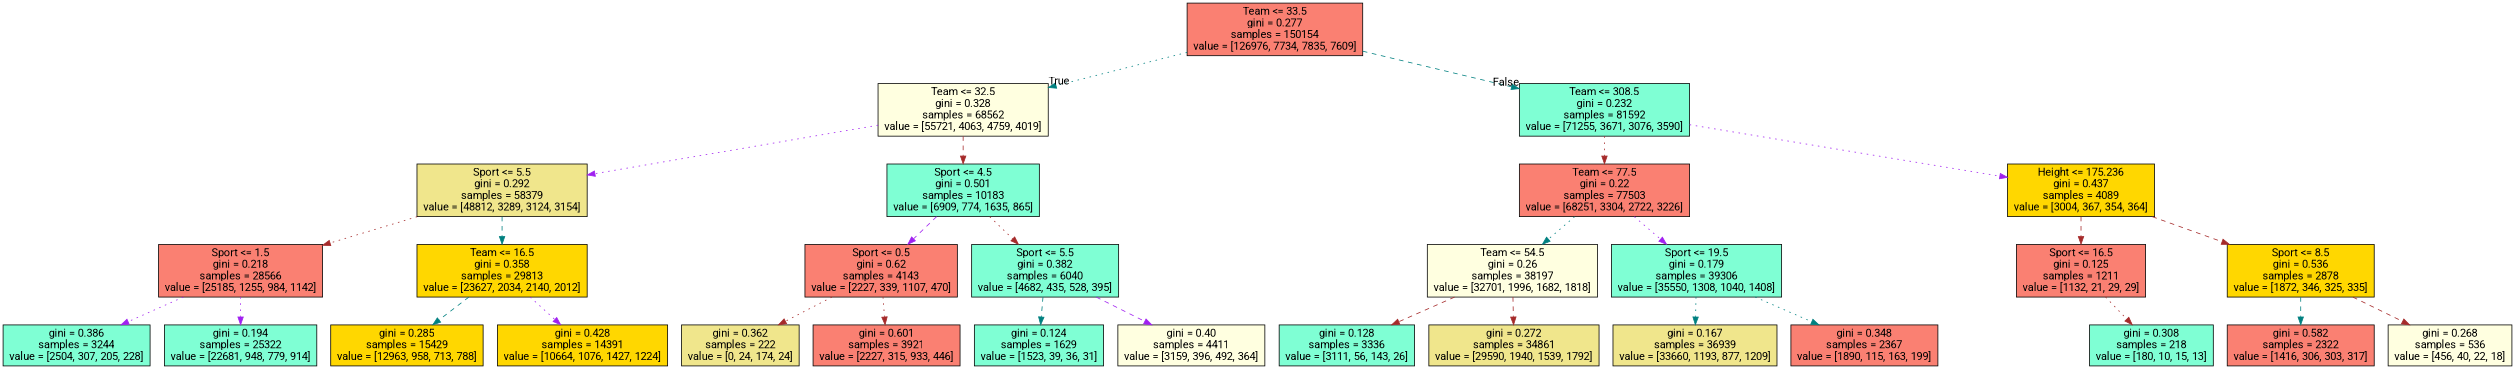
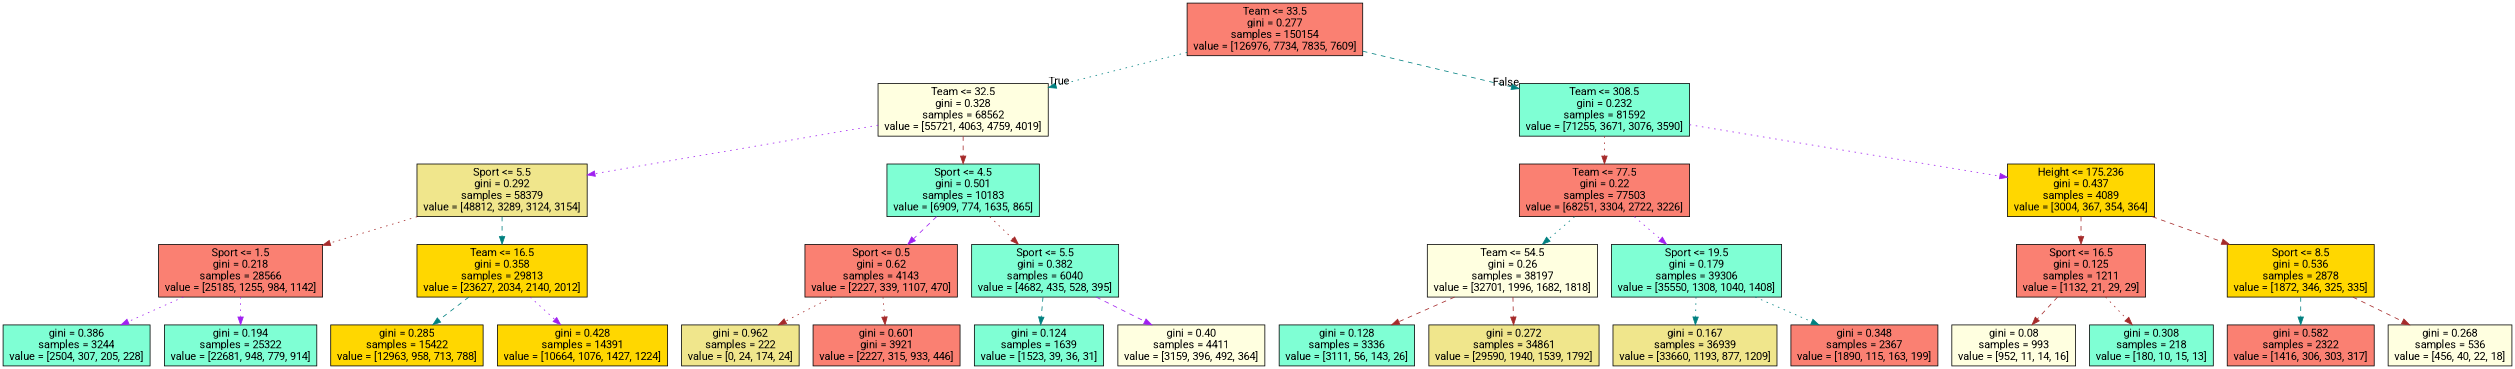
node "gini = 0.285 samples = 15429 value = [12963, 958, 713, 788]": label "gini = 0.285 samples = 15429 value = [12963, 958, 713, 788]" -> "gini = 0.285 samples = 15422 value = [12963, 958, 713, 788]"
node "gini = 0.362 samples = 222 value = [0, 24, 174, 24]": label "gini = 0.362 samples = 222 value = [0, 24, 174, 24]" -> "gini = 0.962 samples = 222 value = [0, 24, 174, 24]"
node "gini = 0.601 samples = 3921 value = [2227, 315, 933, 446]": label "gini = 0.601 samples = 3921 value = [2227, 315, 933, 446]" -> "gini = 0.601 gini = 3921 value = [2227, 315, 933, 446]"
node "gini = 0.124 samples = 1629 value = [1523, 39, 36, 31]": label "gini = 0.124 samples = 1629 value = [1523, 39, 36, 31]" -> "gini = 0.124 samples = 1639 value = [1523, 39, 36, 31]"
node "gini = 0.08 samples = 993 value = [952, 11, 14, 16]": added
